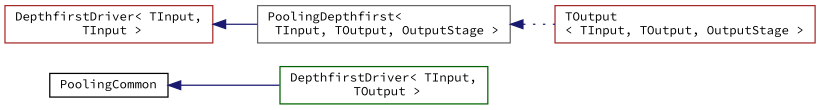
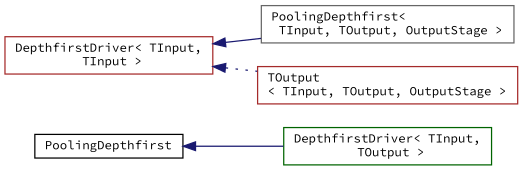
edge "TOutput < TInput, TOutput, OutputStage >" -> "PoolingDepthfirst< TInput, TOutput, OutputStage >": now "TOutput < TInput, TOutput, OutputStage >" -> "DepthfirstDriver< TInput, TInput >"
node "PoolingCommon": label "PoolingCommon" -> "PoolingDepthfirst"
